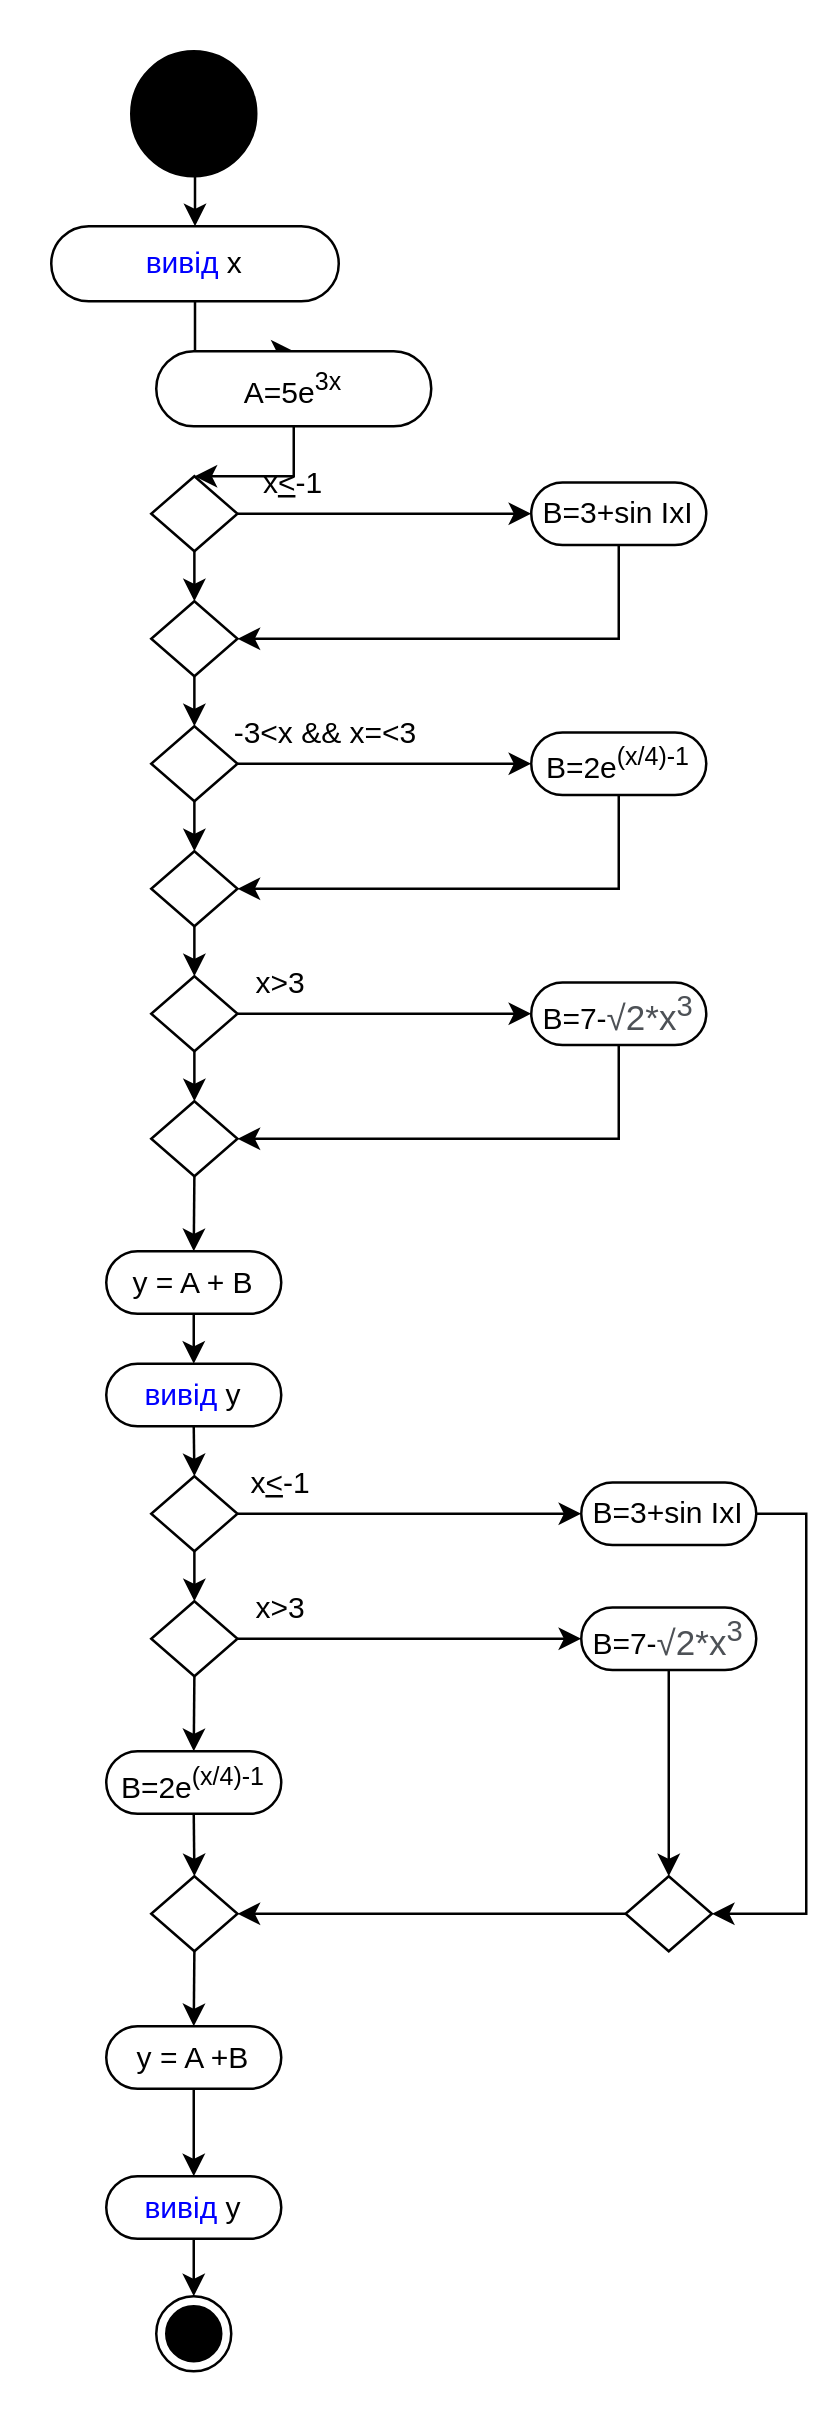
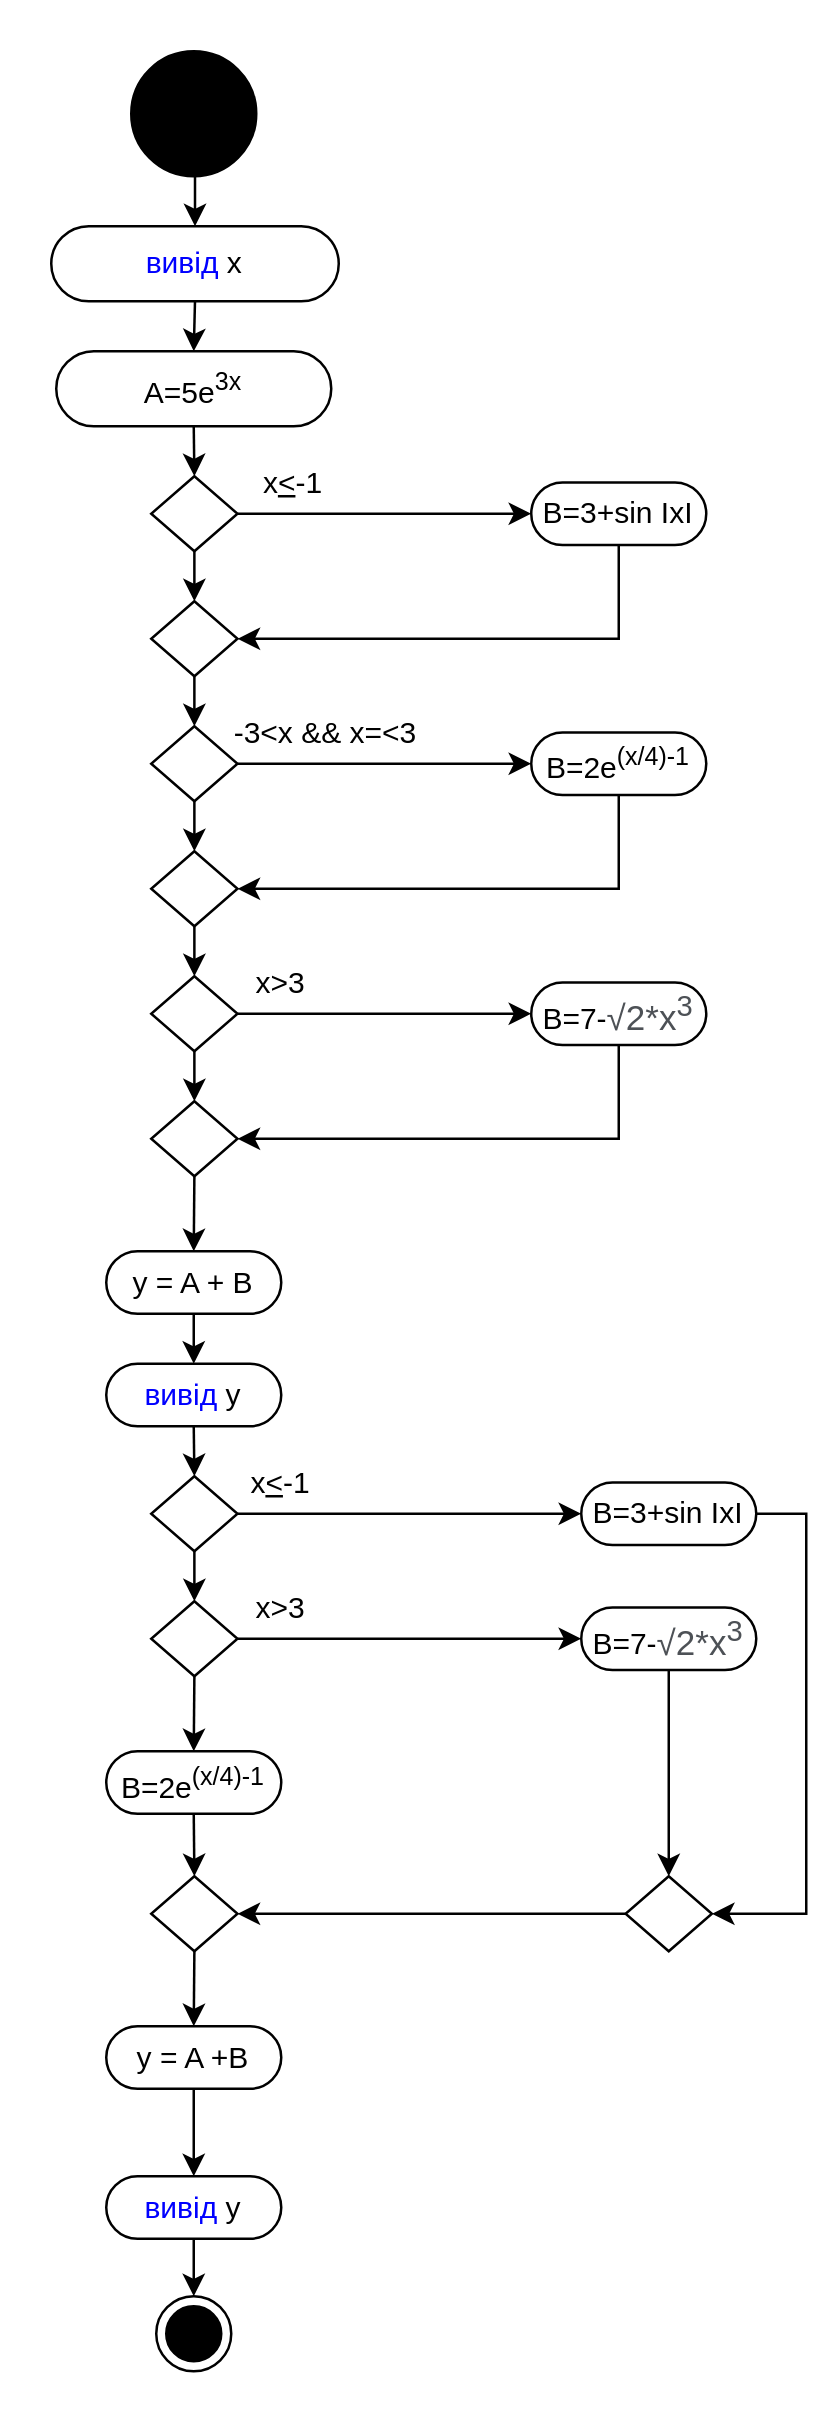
node "А=5e3x": moved (294, 389) -> (194, 389)
